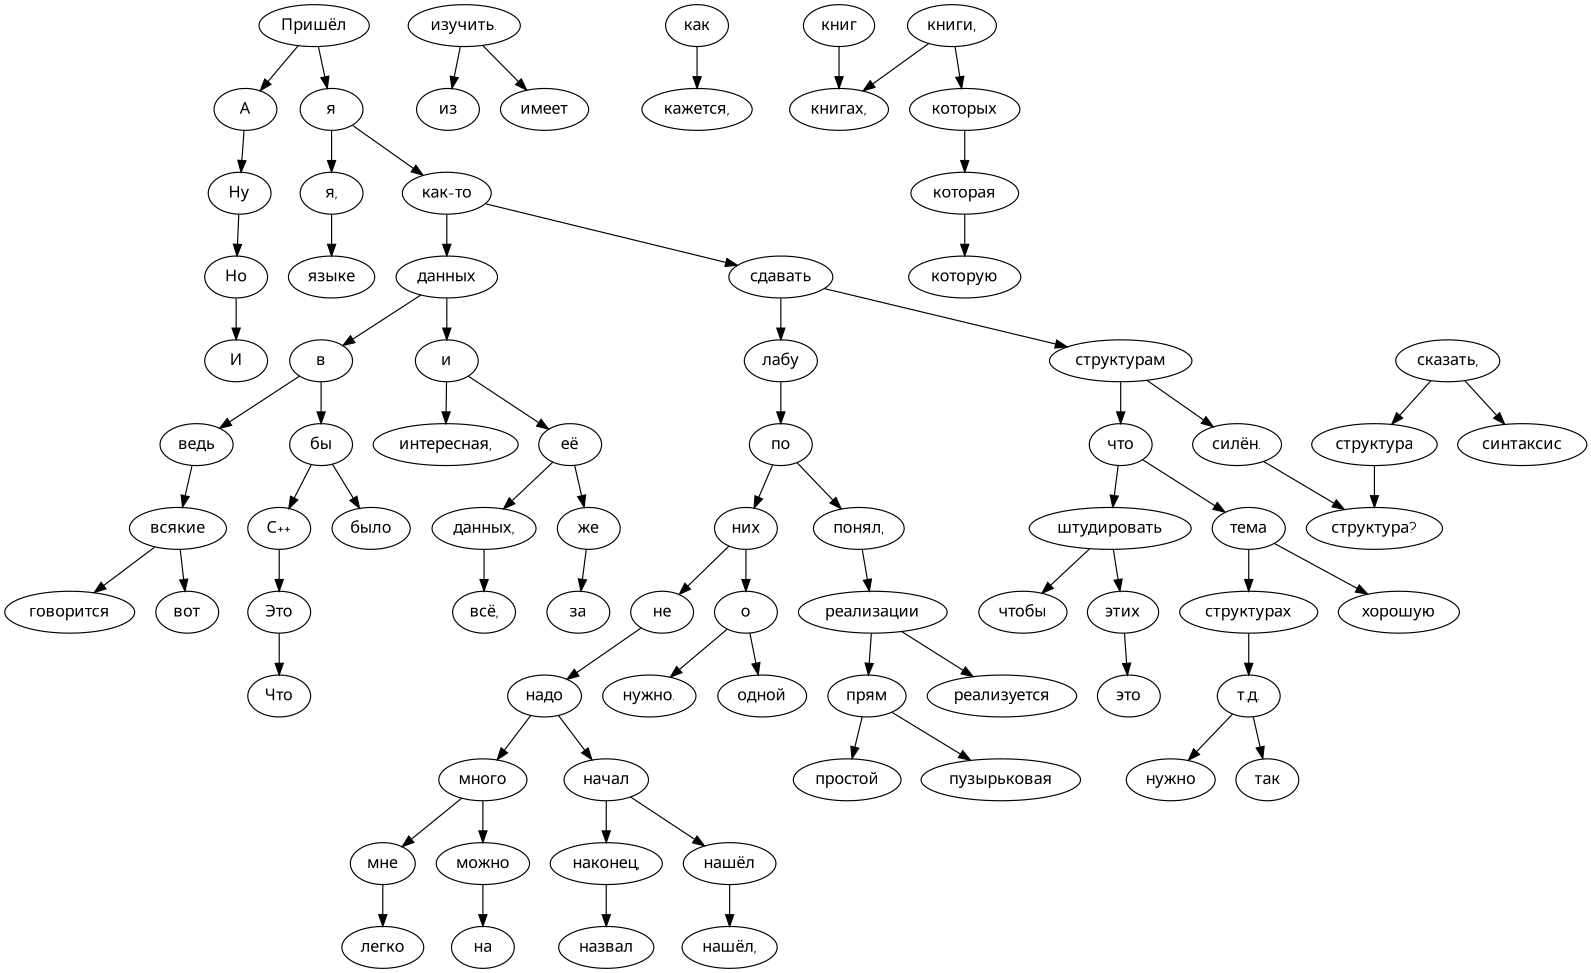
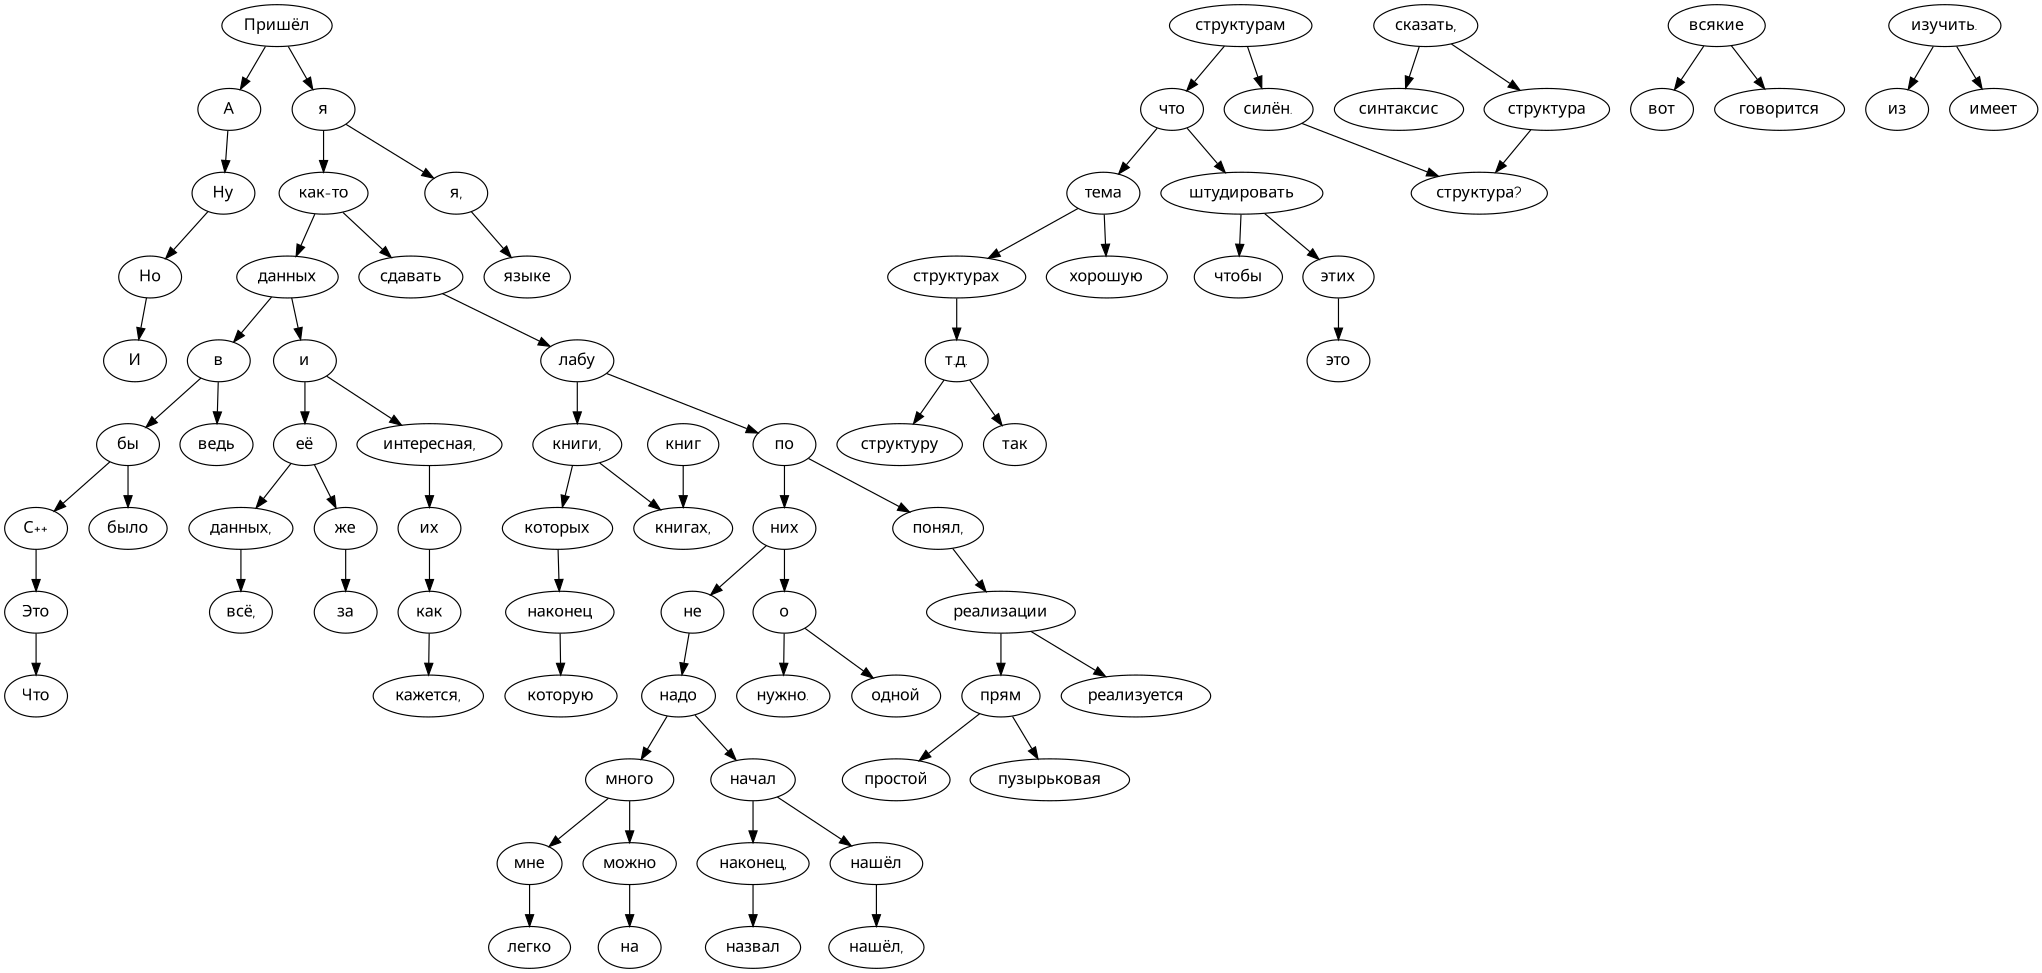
node "которая": label "которая" -> "наконец"
edge "сдавать" -> "структурам": removed
edge "лабу" -> "книги,": added
edge "ведь" -> "всякие": removed
node "их": added
node "нужно": label "нужно" -> "структуру"
